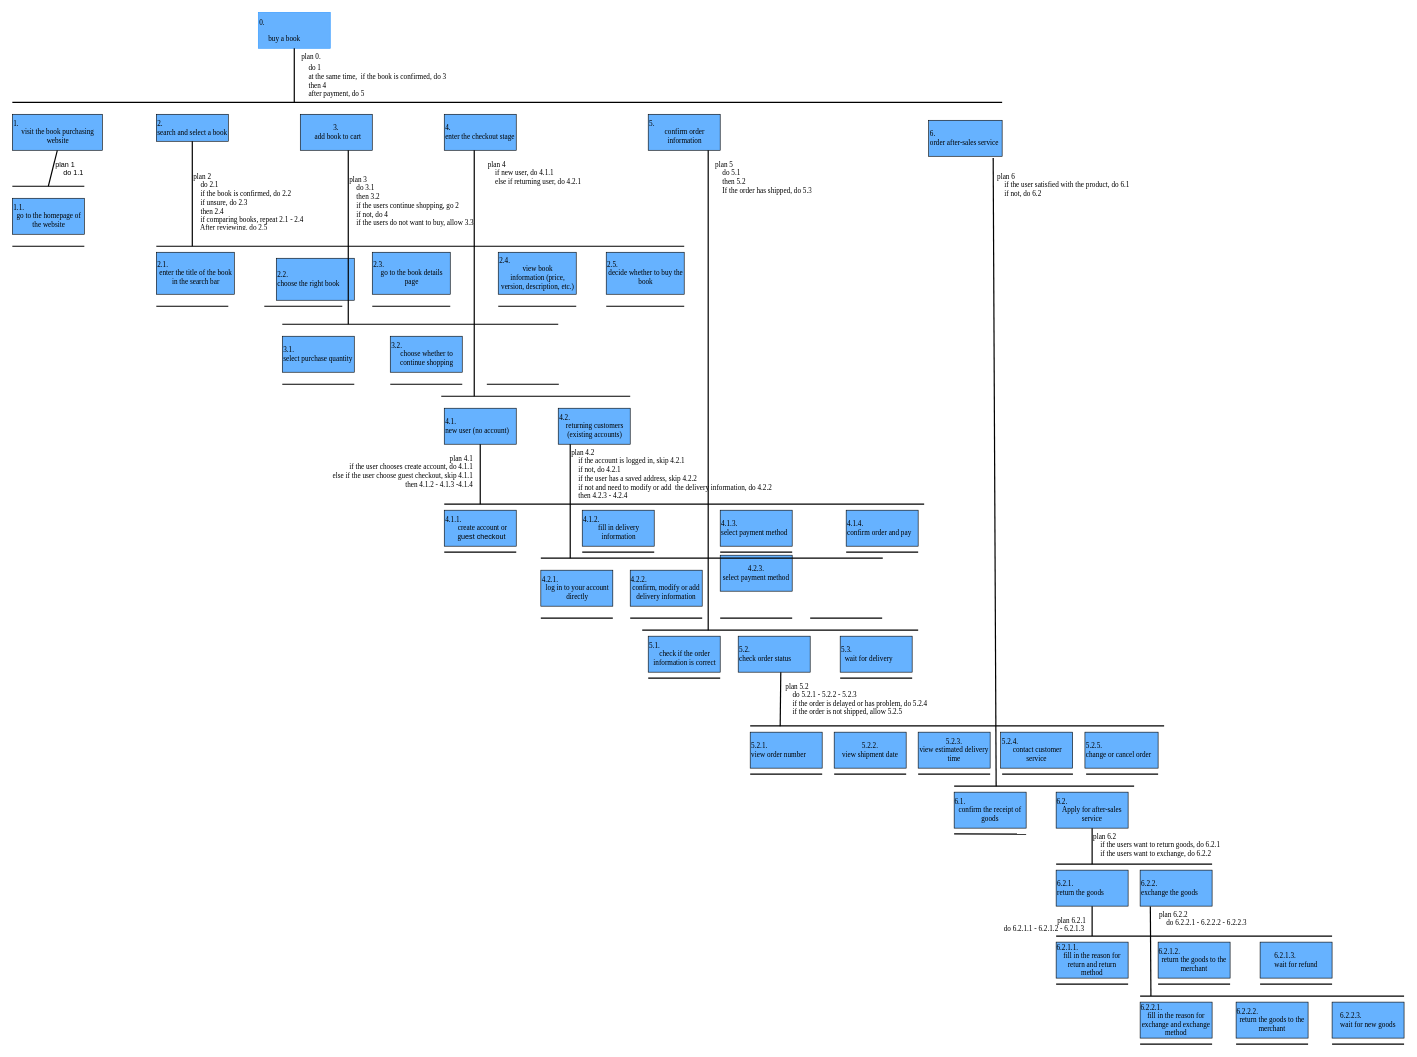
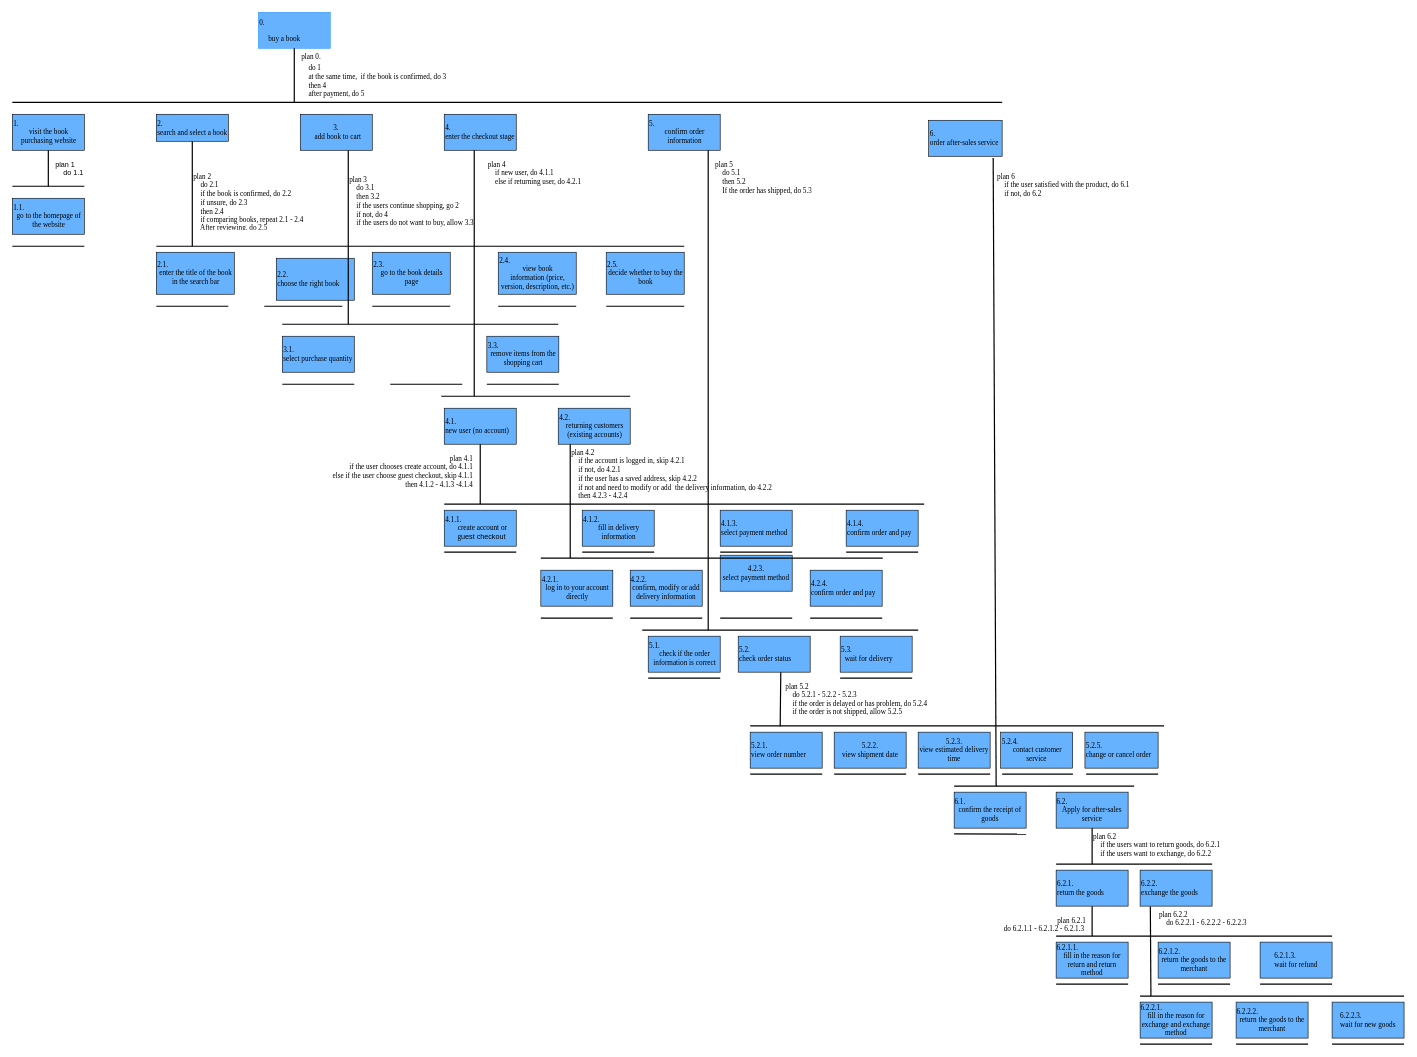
node "1. visit the book purchasing website": size 90x36 -> 72x36
node "3.2. choose whether to continue shopping": removed
node "3.3. remove items from the shopping cart": added
node "4.2.4. confirm order and pay": added
